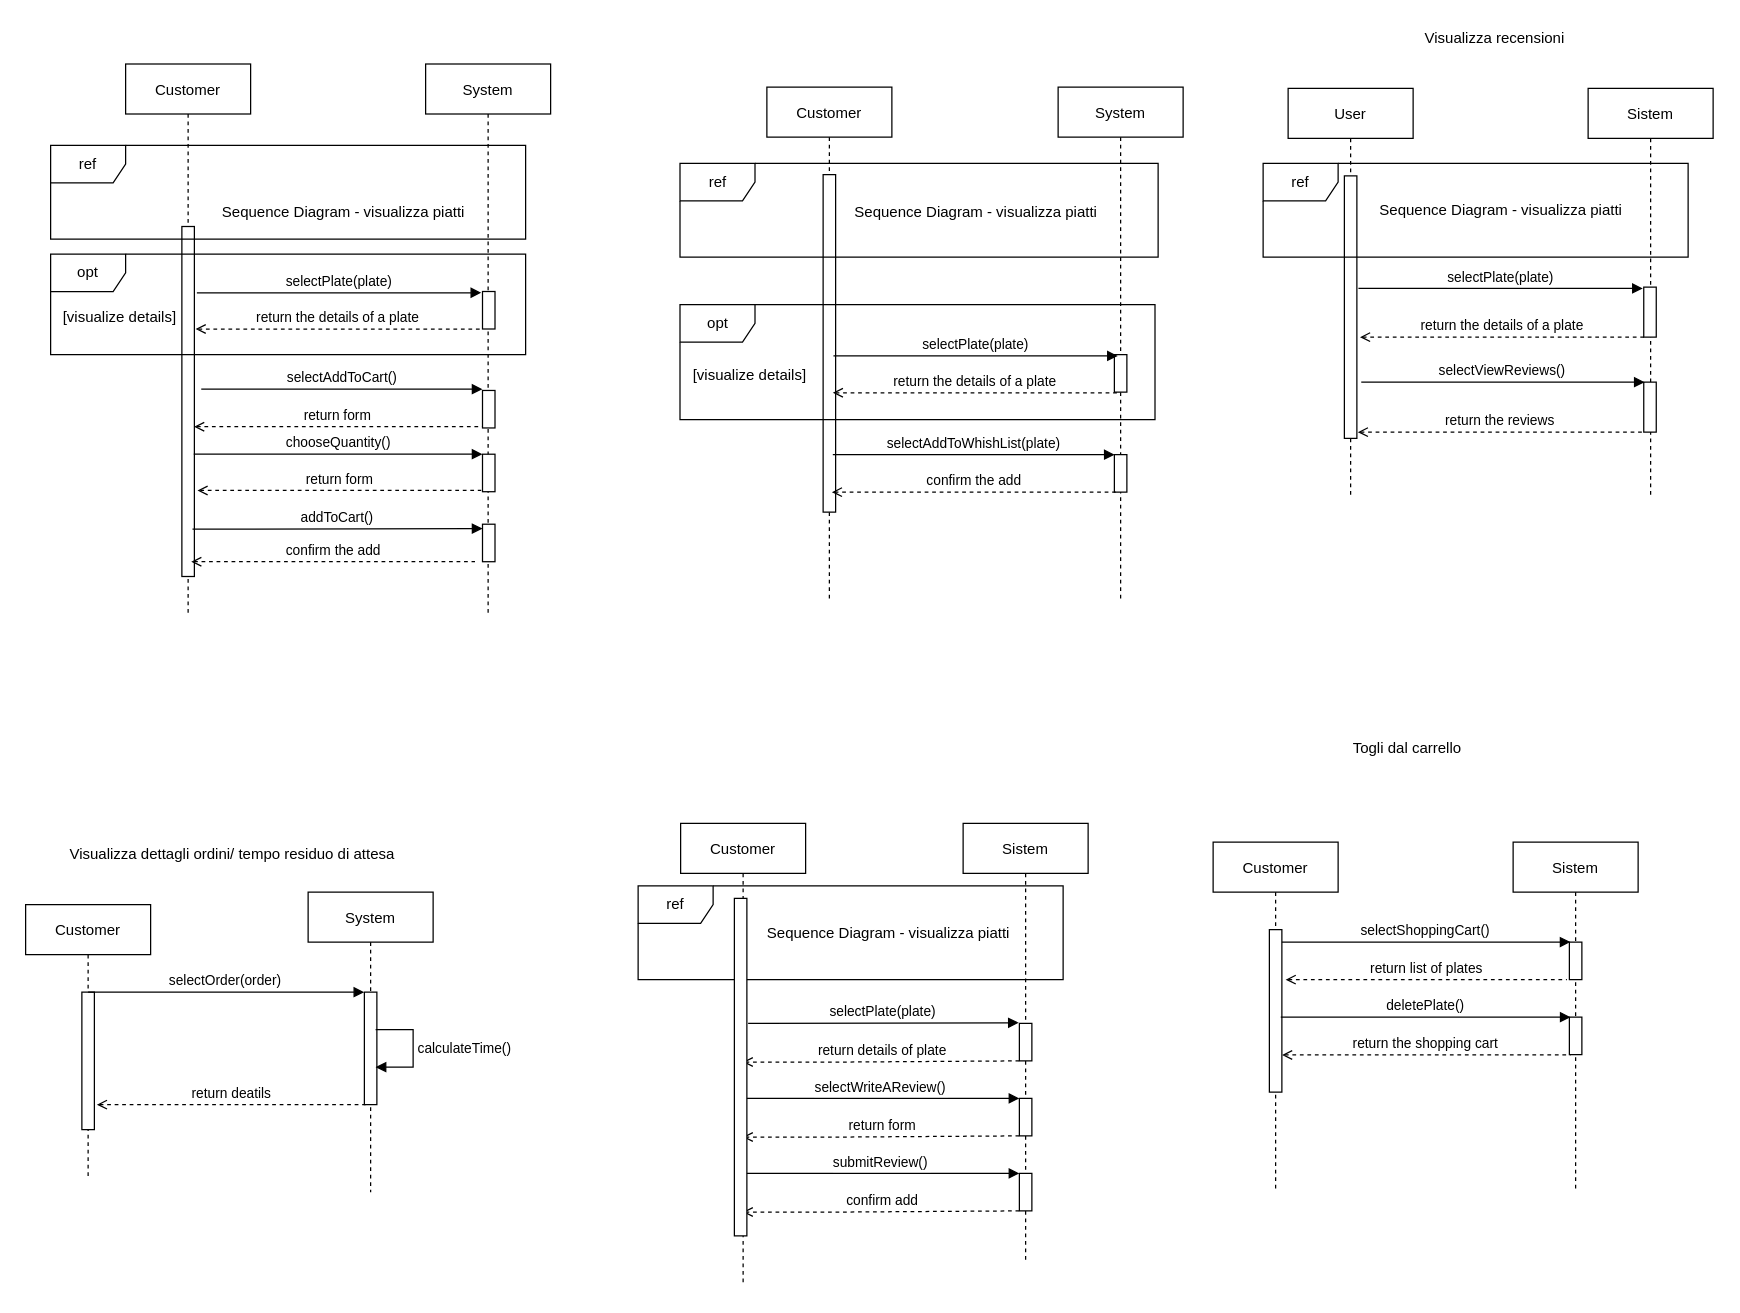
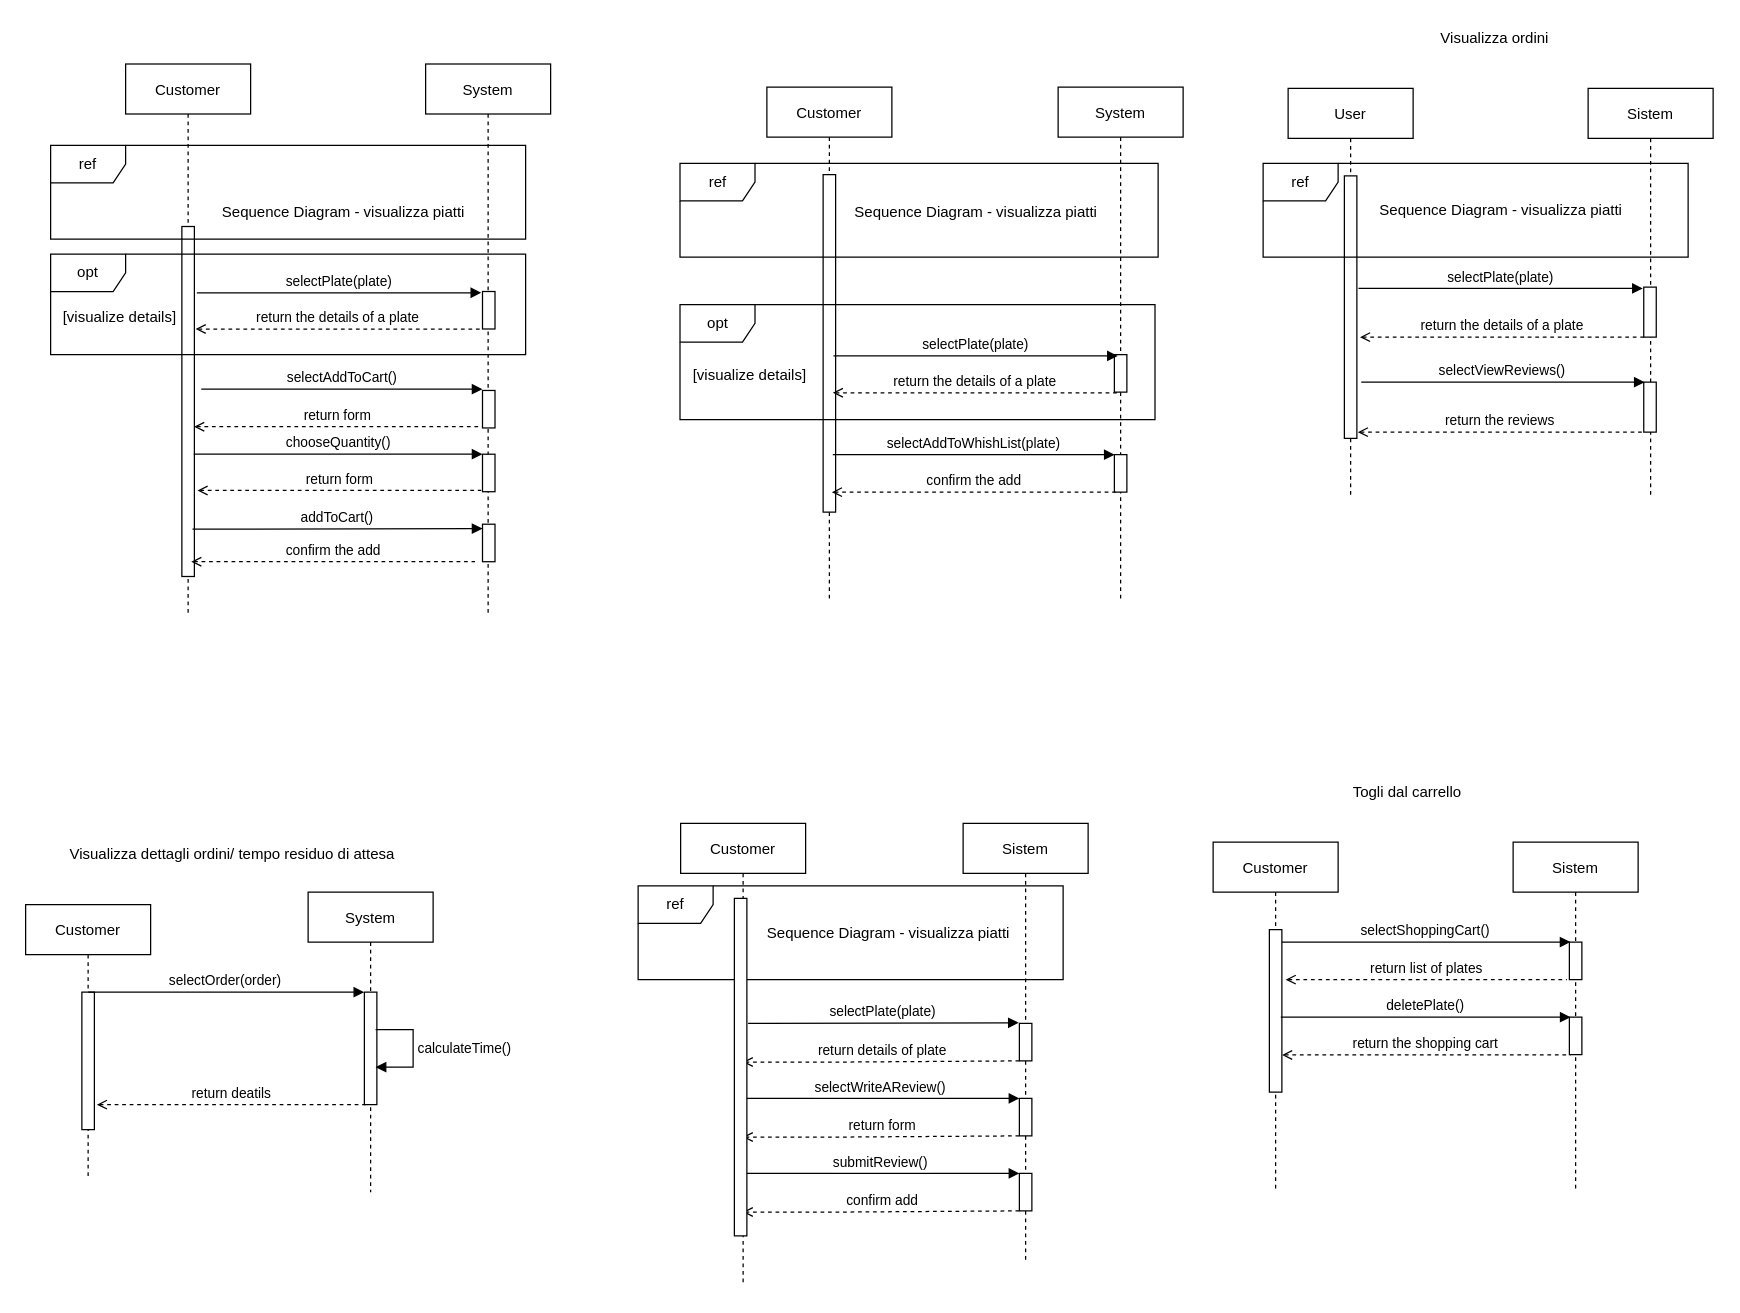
node "Visualizza recensioni": label "Visualizza recensioni" -> "Visualizza ordini"
node "Togli dal carrello": moved (1407, 748) -> (1407, 792)
